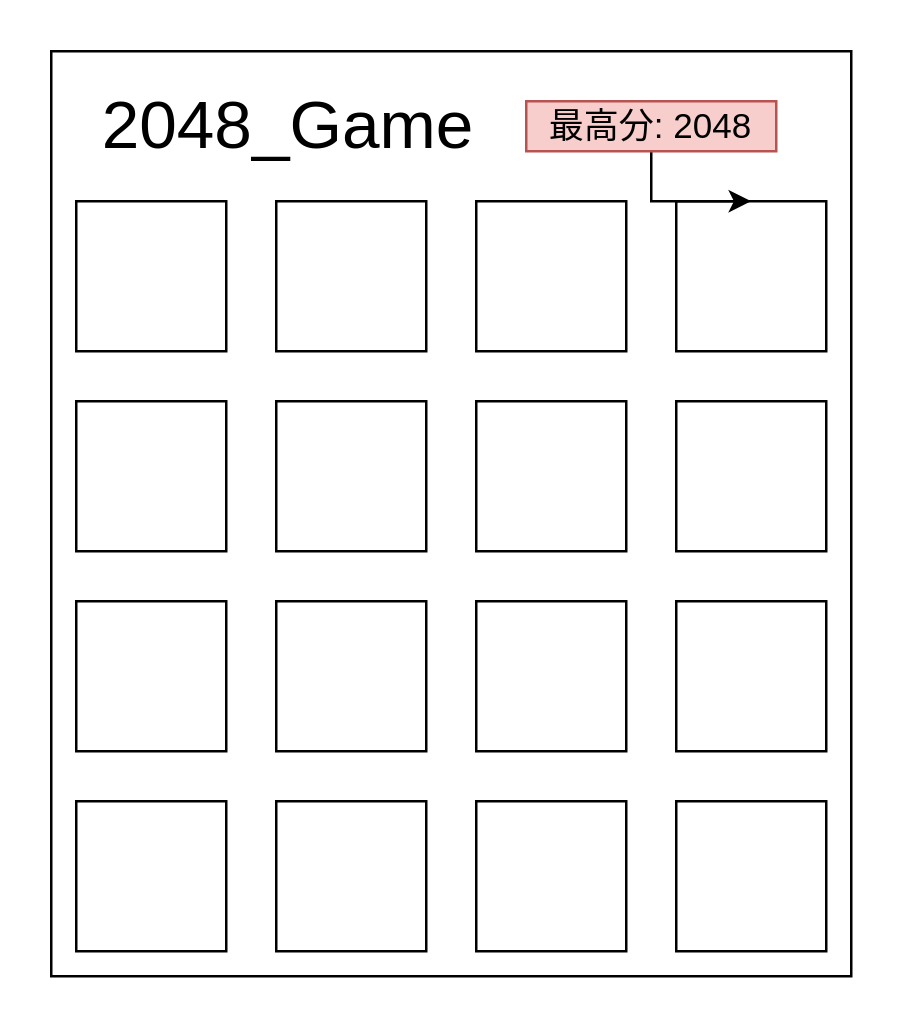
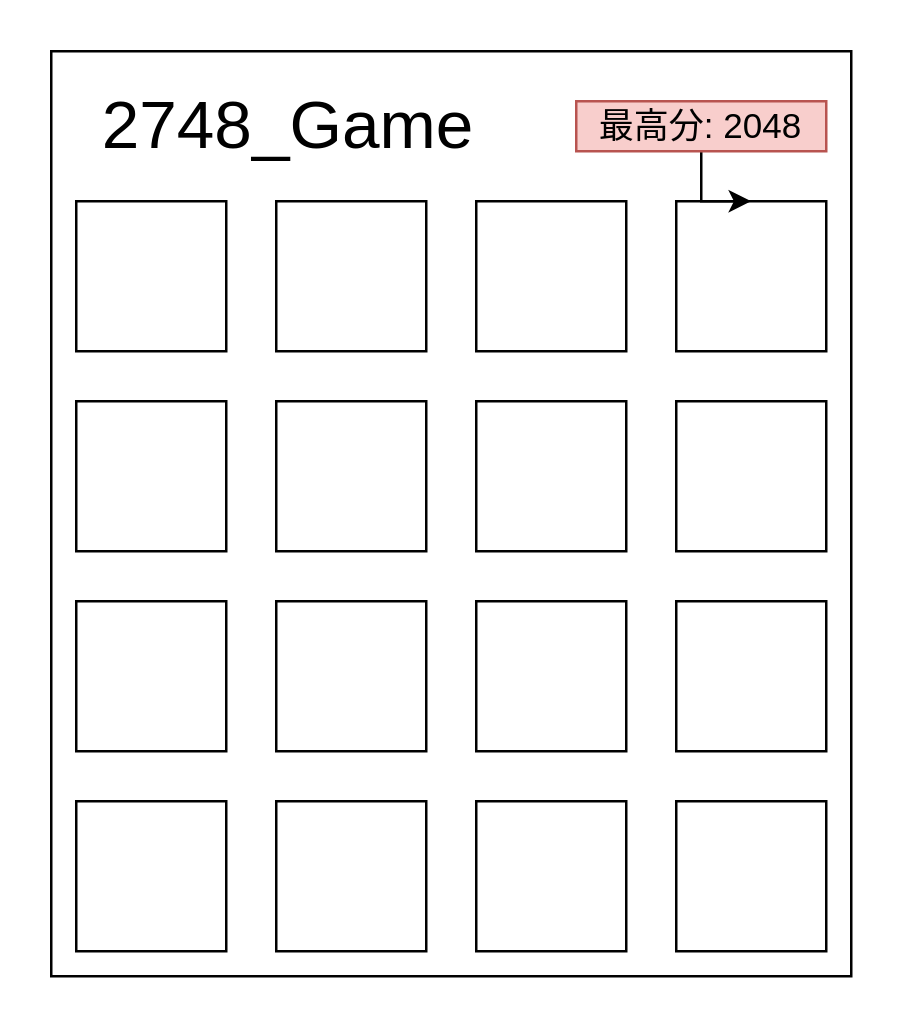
node "2048_Game": label "2048_Game" -> "2748_Game"
node "最高分: 2048": moved (651, 126) -> (701, 126)
